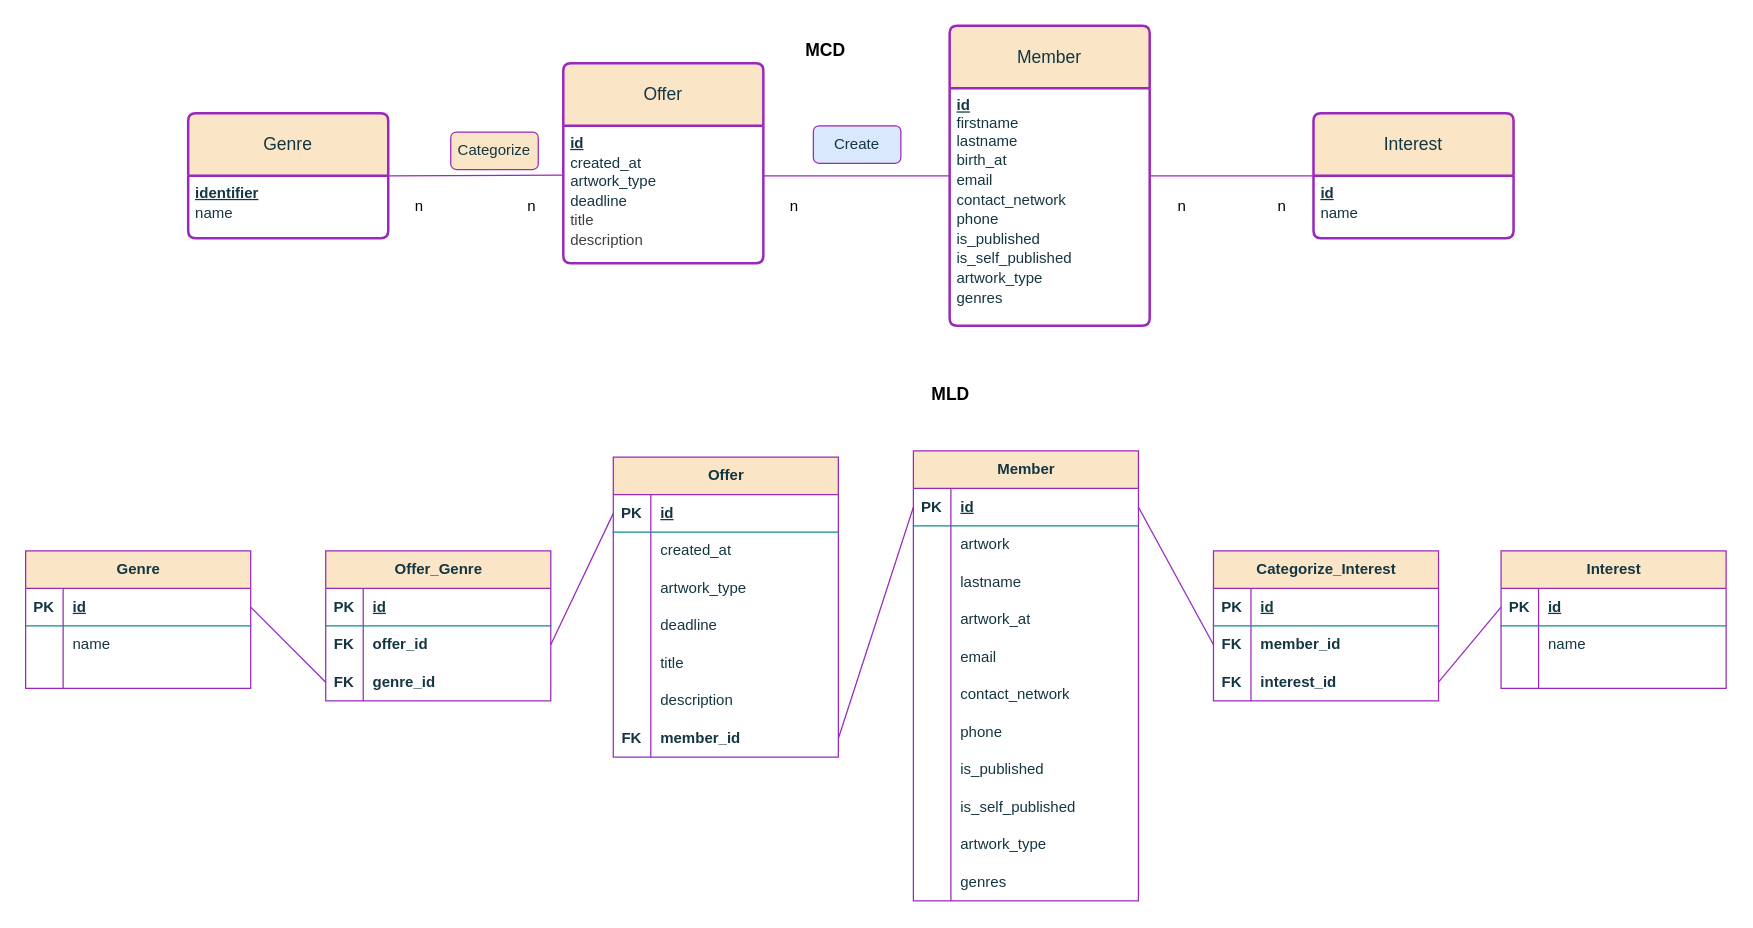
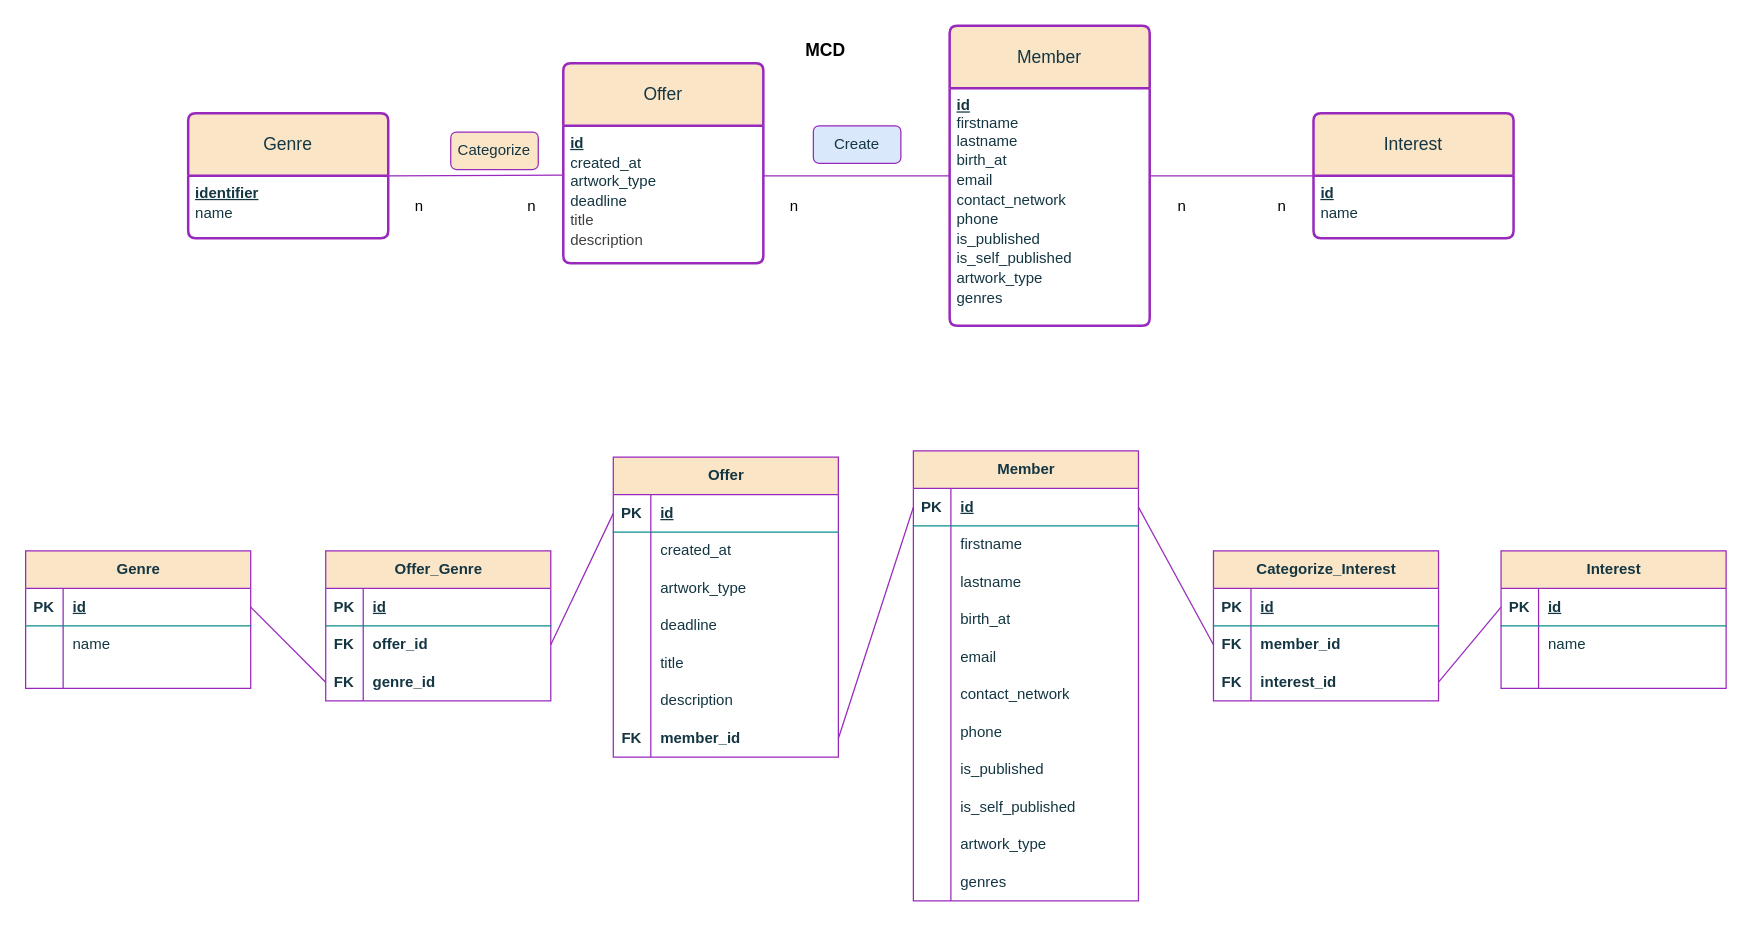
node "MLD": removed
node "artwork": label "artwork" -> "firstname"
node "artwork_at": label "artwork_at" -> "birth_at"
